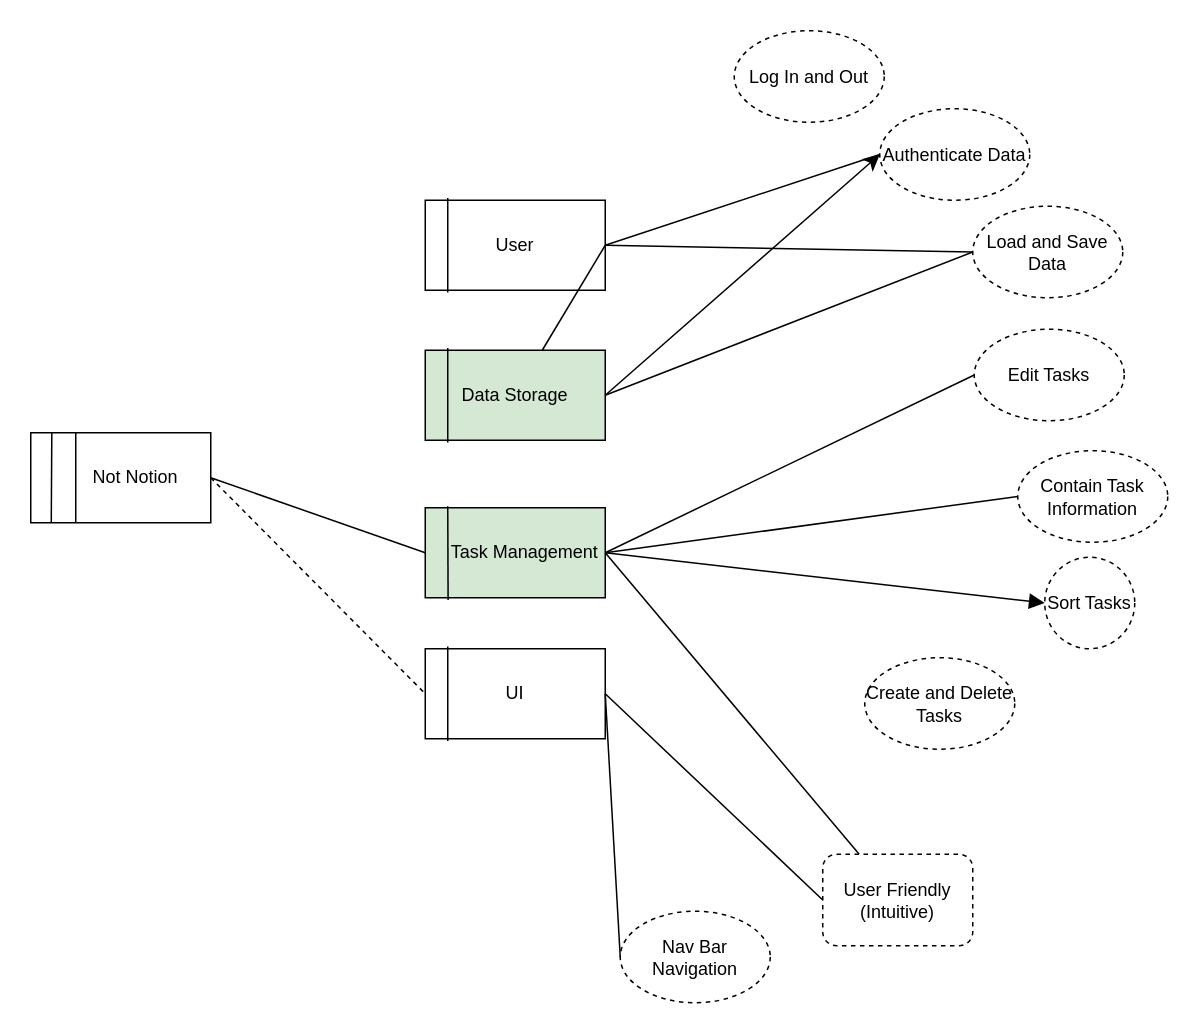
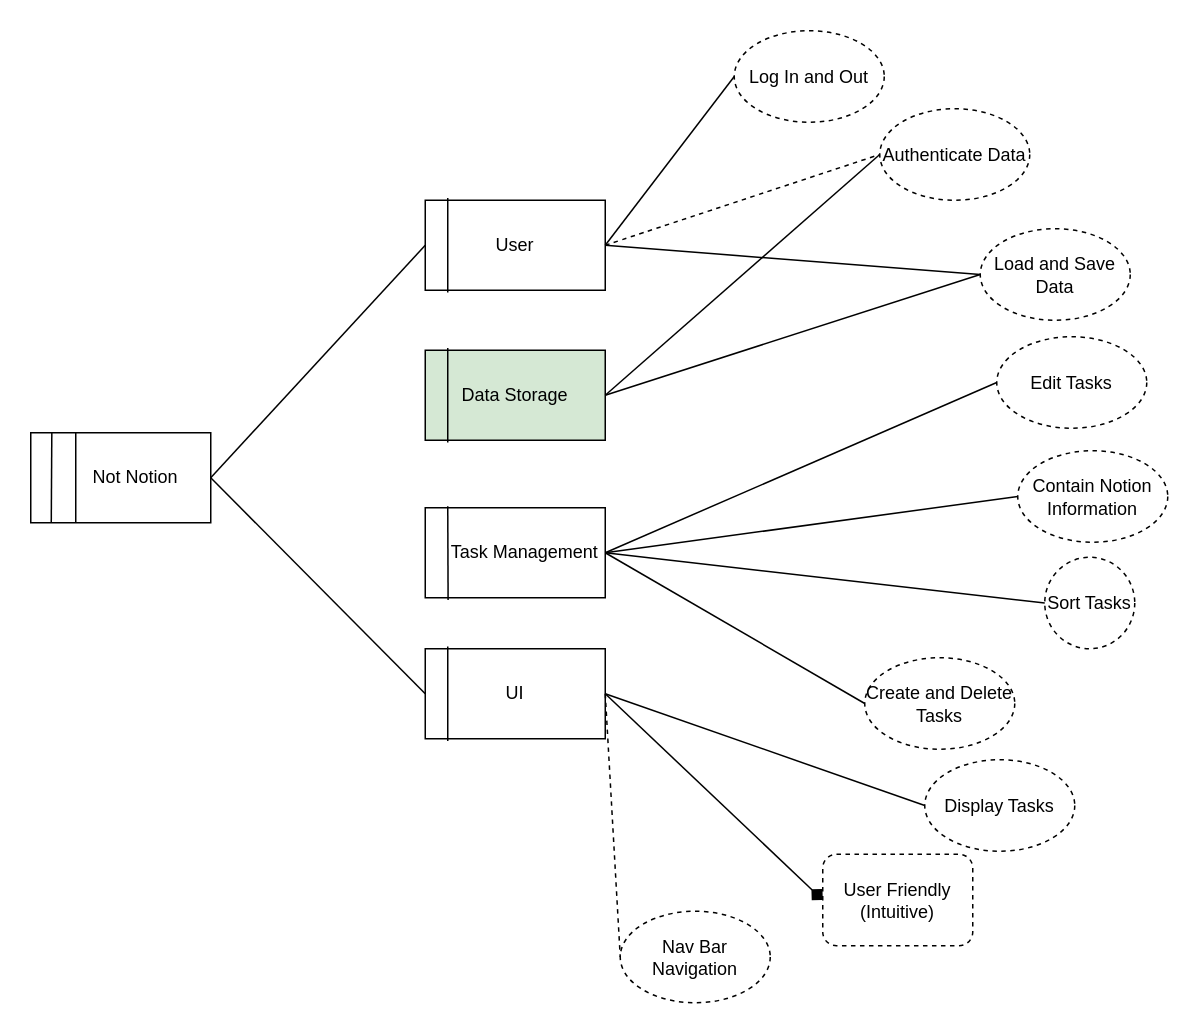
edge "Data Storage" -> "Authenticate Data": arrowhead classic -> none
edge "Authenticate Data" -- "User": style solid -> dashed
node "Load and Save Data": moved (1048, 252) -> (1055, 275)
edge "User" -- "Data Storage": now "User" -- "Log In and Out"
edge "User" -- "Not Notion": added
node "Edit Tasks": moved (1049, 375) -> (1072, 383)
node "Contain Task Information": label "Contain Task Information" -> "Contain Notion Information"
edge "Not Notion" -- "Task Management": removed
node "Task Management": fillcolor #d5e8d4 -> #ffffff
edge "Not Notion" -- "UI": style dashed -> solid
edge "Task Management" -> "Sort Tasks": arrowhead block -> none
edge "Task Management" -- "User Friendly (Intuitive)": now "Task Management" -- "Create and Delete Tasks"
edge "UI" -- "Display Tasks": added
node "Display Tasks": added
edge "UI" -- "Nav Bar Navigation": style solid -> dashed
edge "UI" -- "User Friendly (Intuitive)": arrowhead none -> diamond
